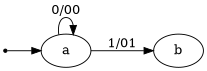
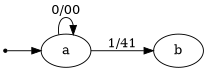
edge "a" -> "b": label "1/01" -> "1/41"
